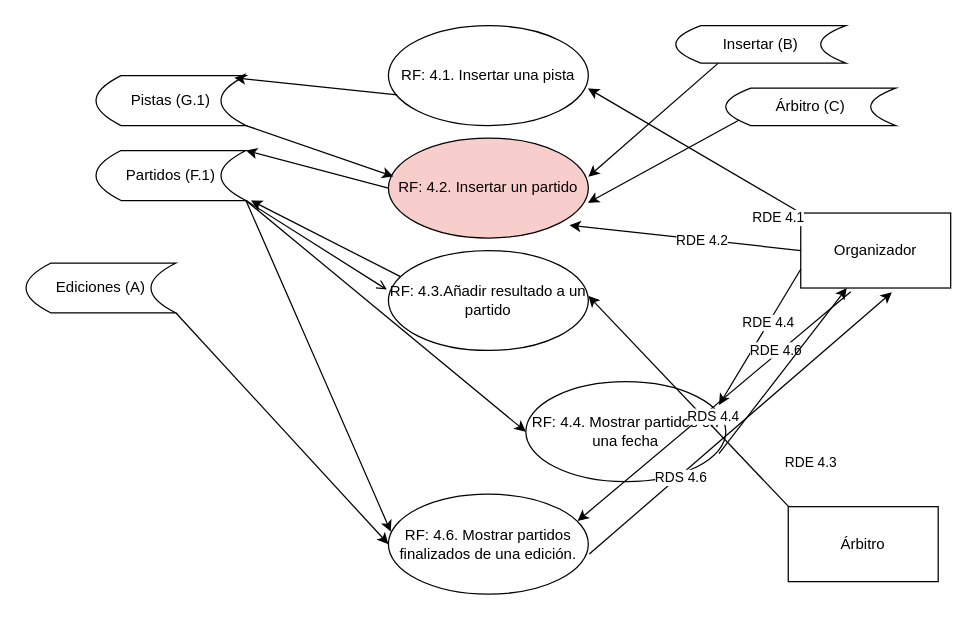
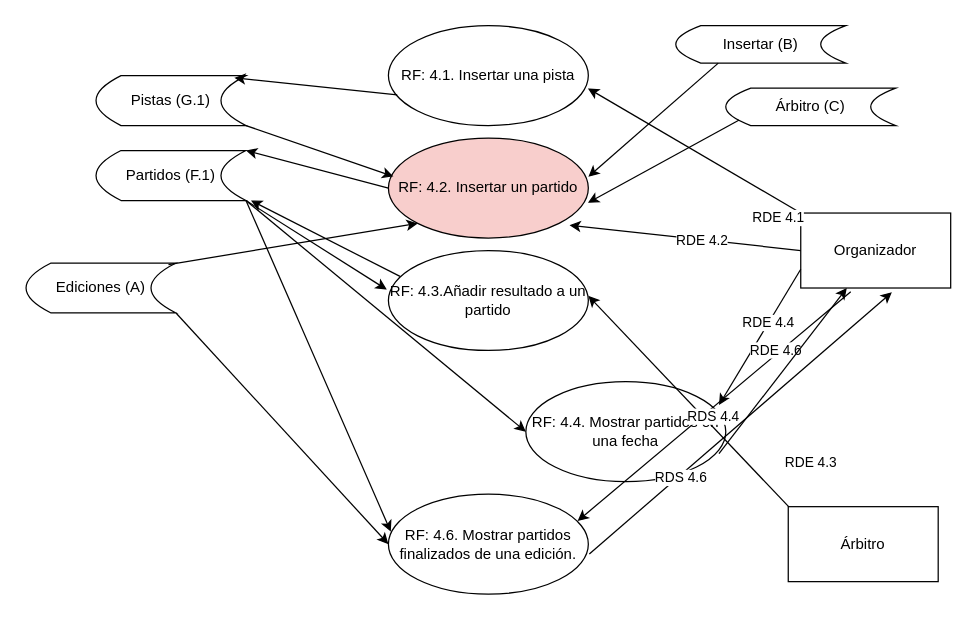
edge "Ediciones (A)" -> "RF: 4.2. Insertar un partido": added
edge "Partidos (F.1)" -> "RF: 4.3.Añadir resultado a un partido": arrowhead open -> classic
